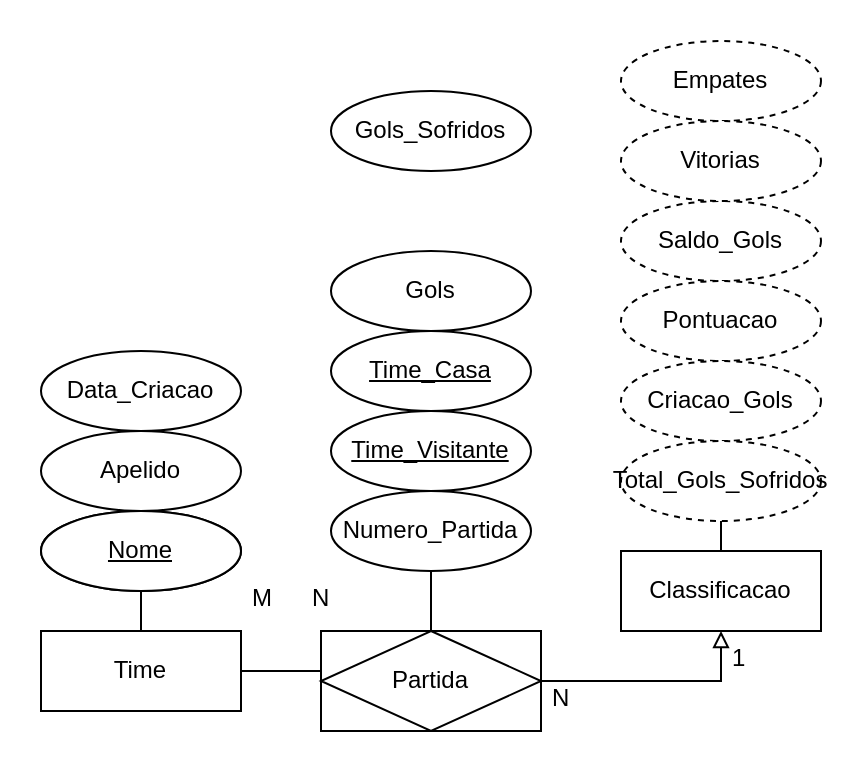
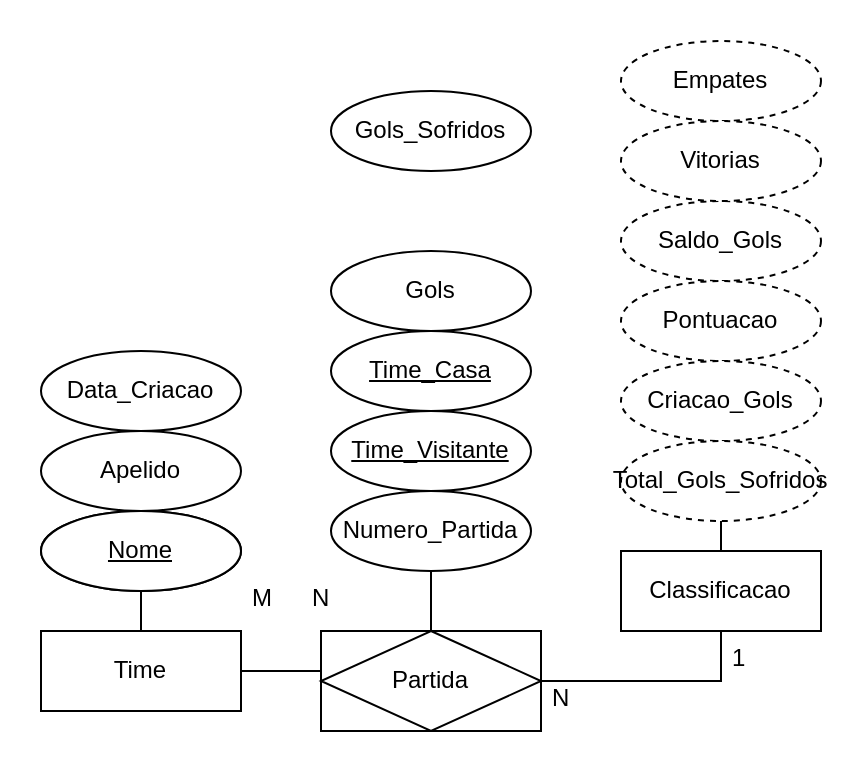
edge "Partida" -> "Classificacao": arrowhead block -> none
